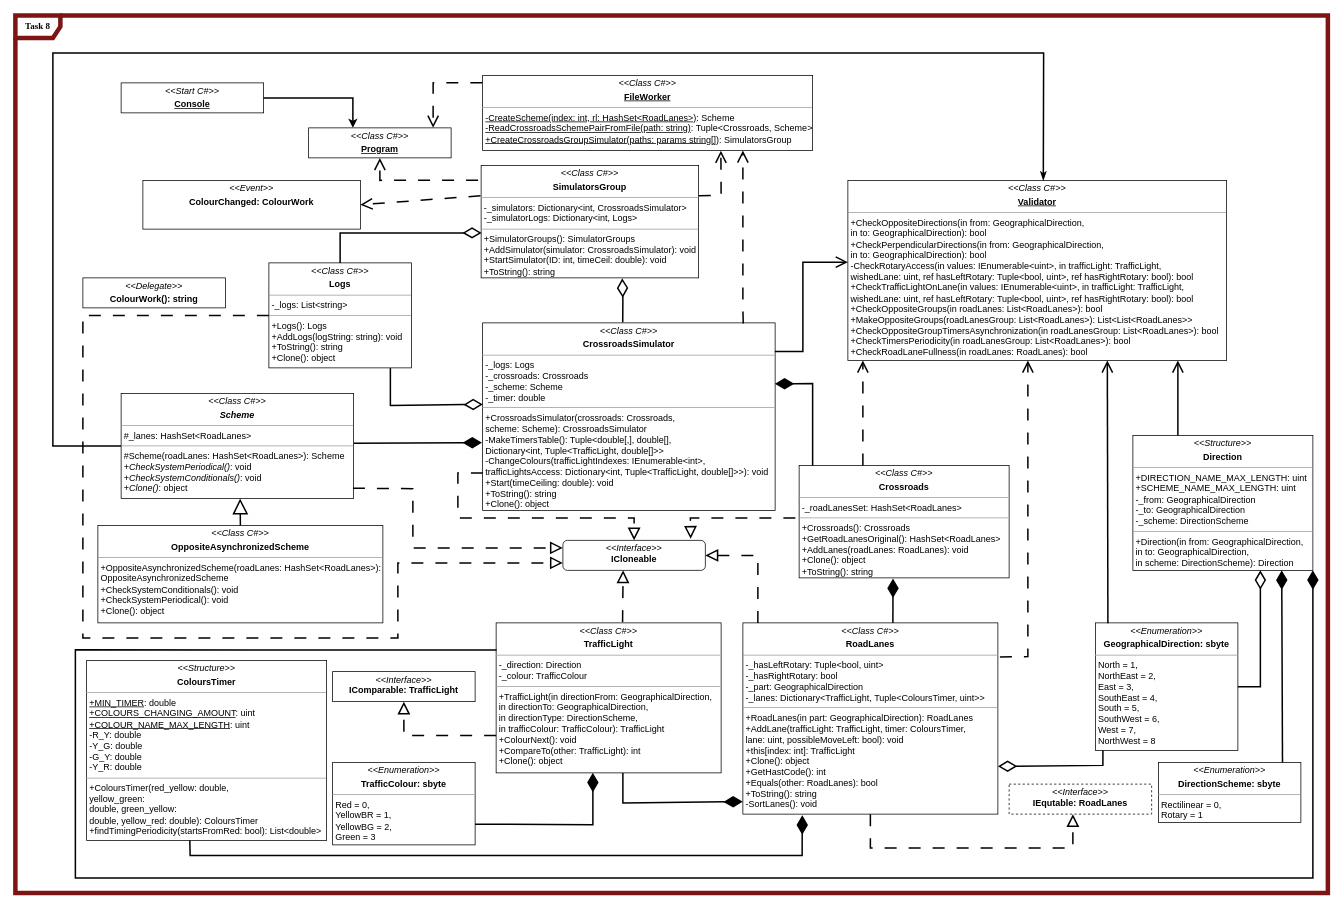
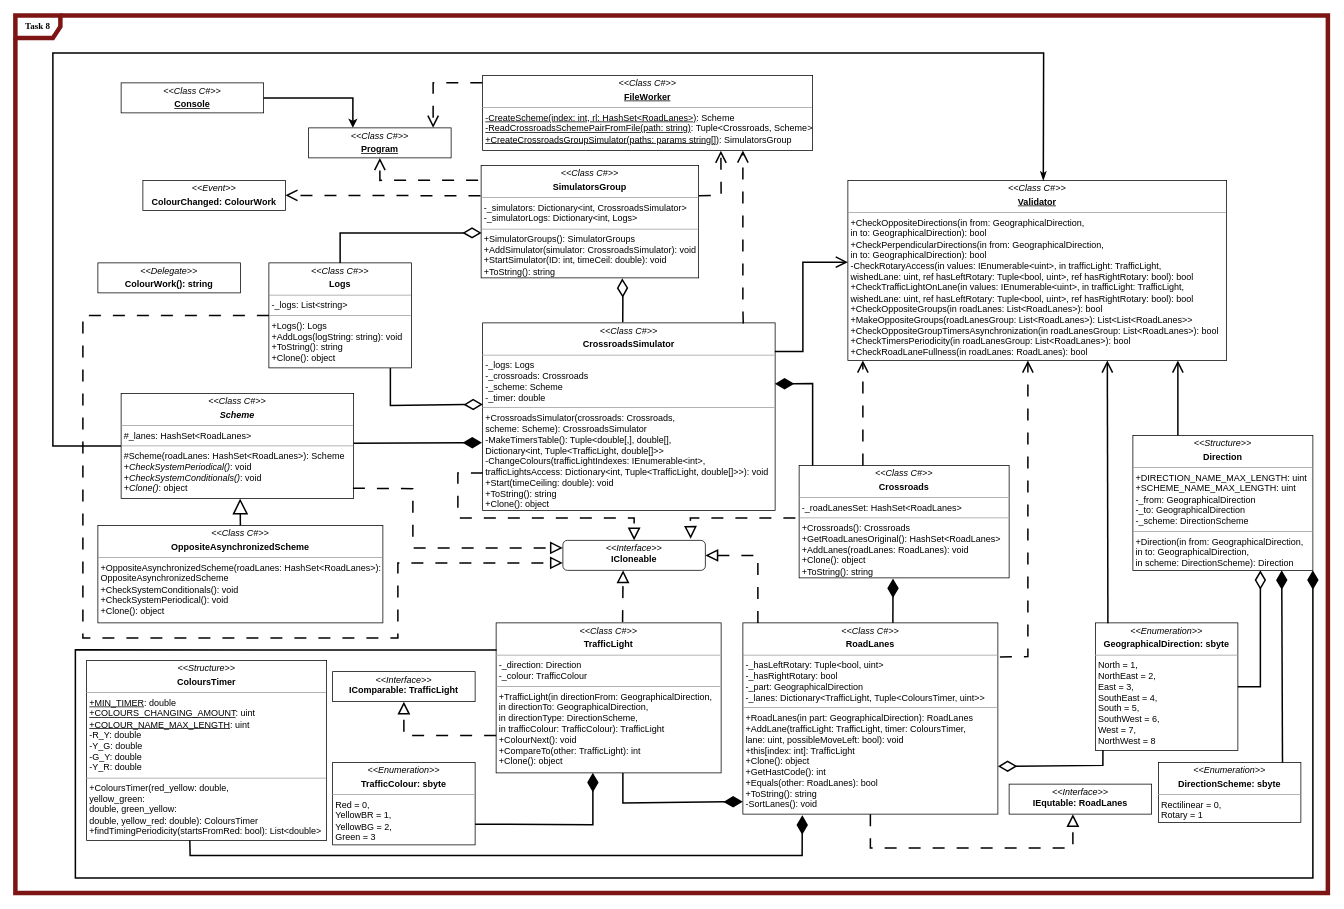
node "<<Start C#>> Console": label "<<Start C#>> Console" -> "<<Class C#>> Console"
node "<<Event>> ColourChanged: ColourWork": size 218x49 -> 143x30
node "<<Delegate>> ColourWork(): string": moved (154, 293) -> (169, 278)
node "<<Interface>> IEqutable: RoadLanes": style dashed -> solid
